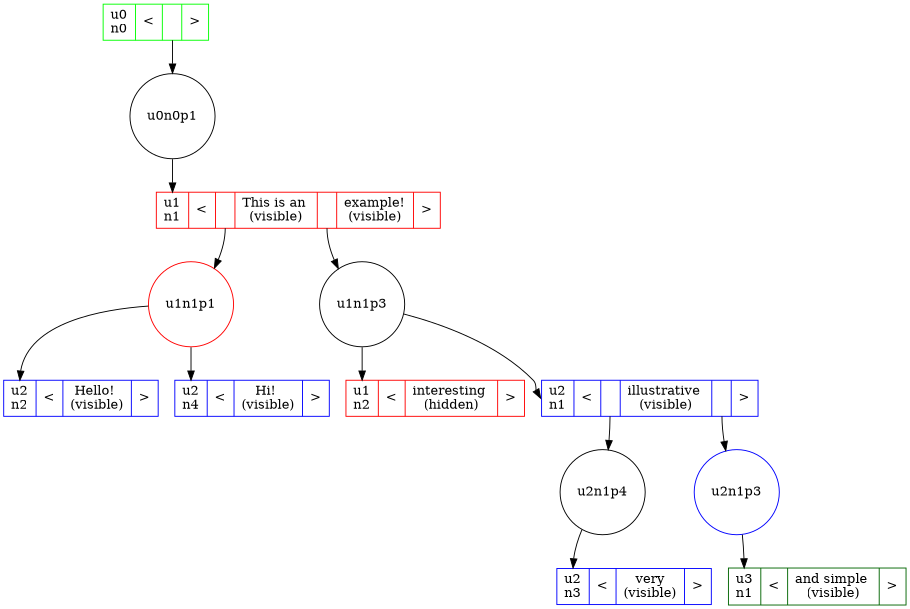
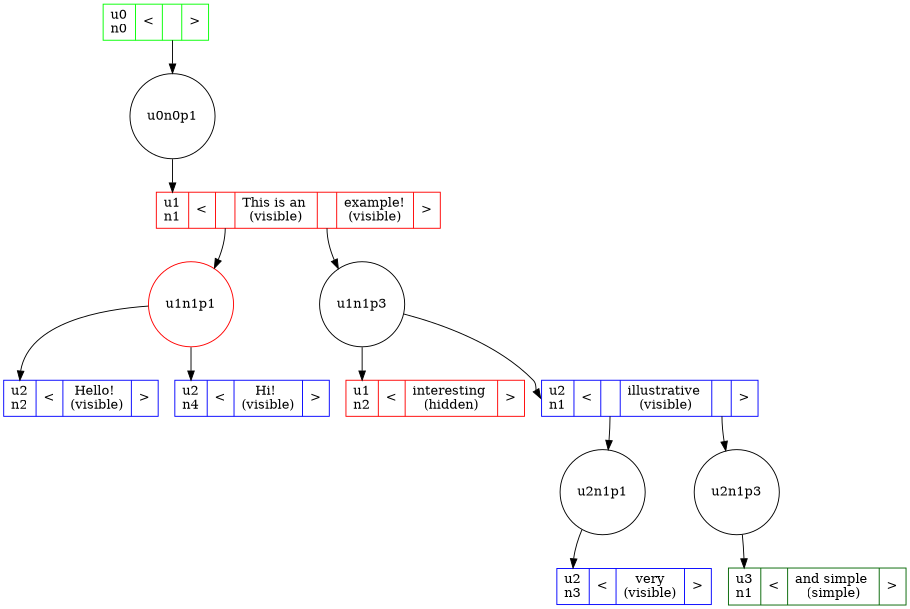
node "u2n1p4": label "u2n1p4" -> "u2n1p1"
node "u2n1p3": color blue -> black
node "u3": text "(visible)" -> "(simple)"
